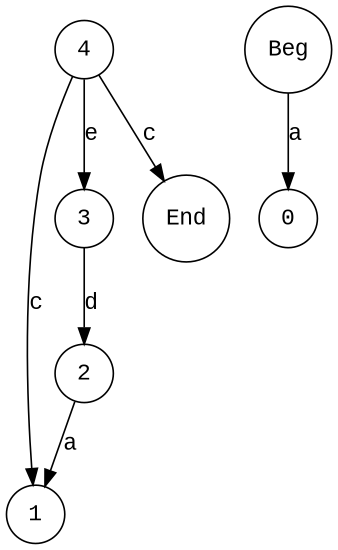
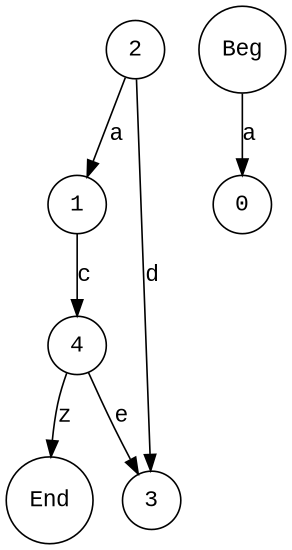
edge "4" -> "End": label "c" -> "z"
edge "4" -> "1": reversed
edge "3" -> "2": reversed
